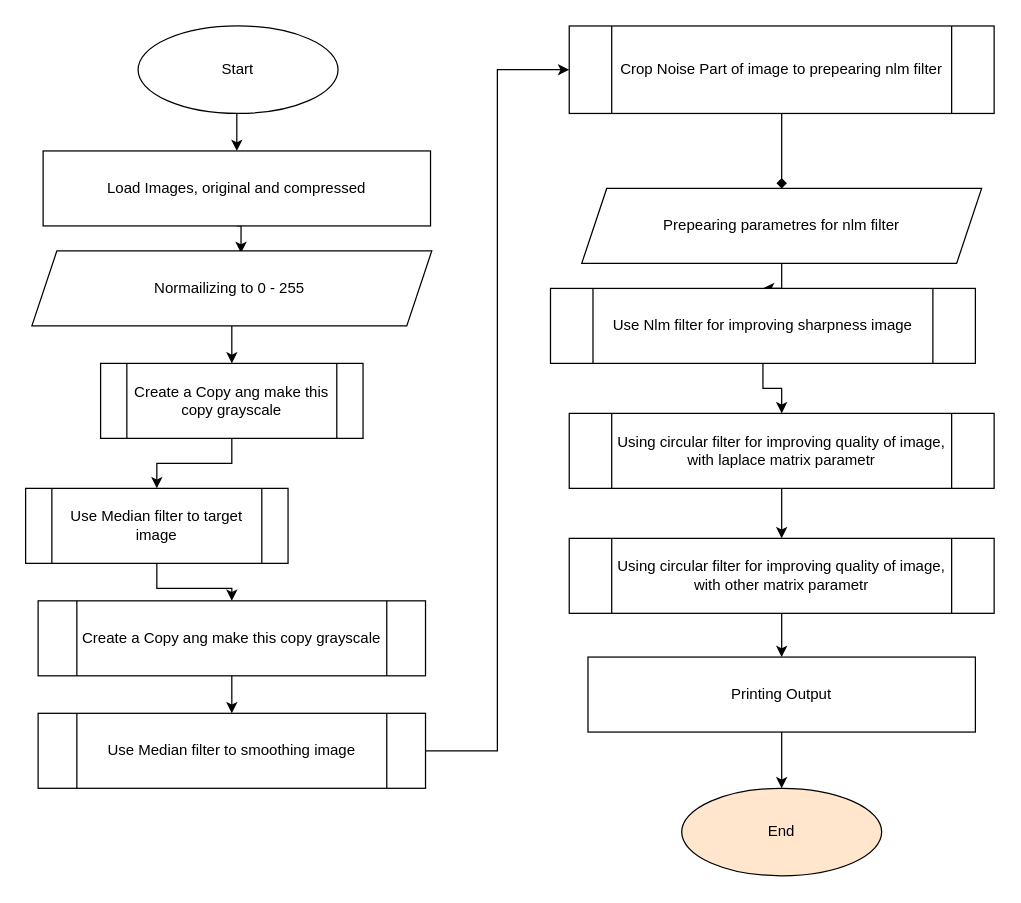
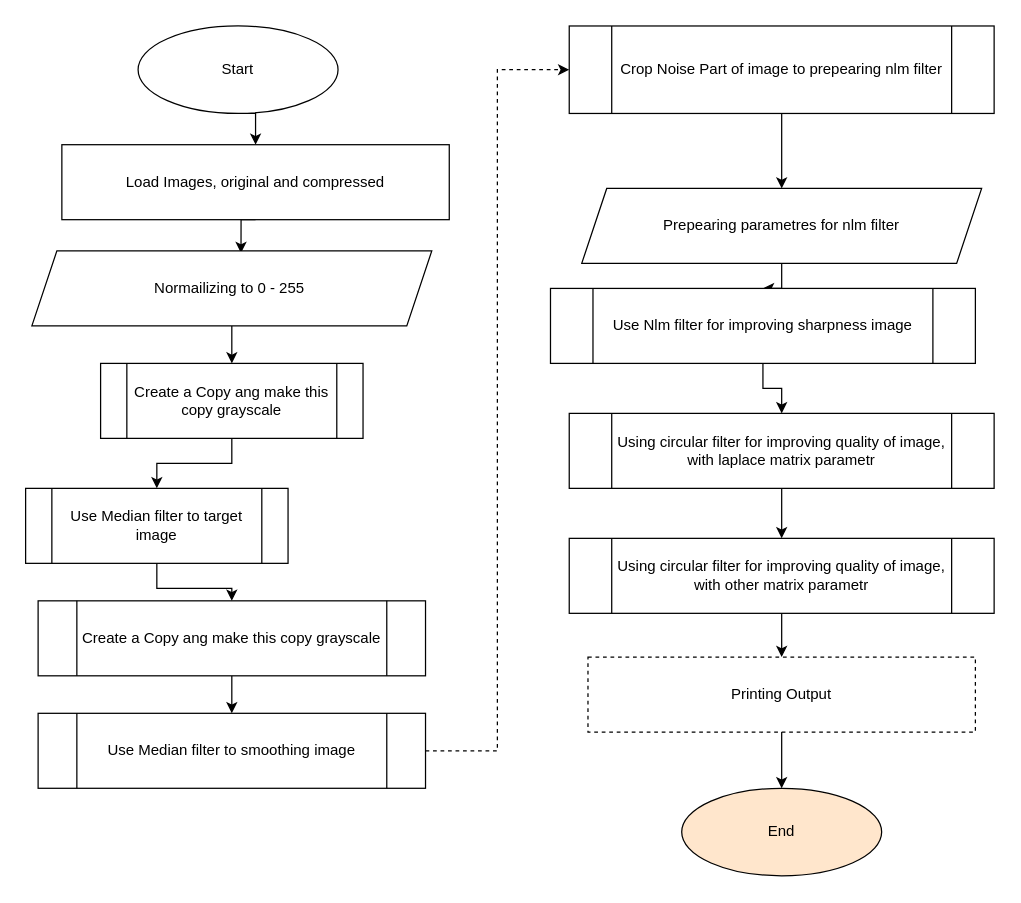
edge "Crop Noise Part of image to prepearing nlm filter" -> "Prepearing parametres for nlm filter": arrowhead diamond -> classic
node "Load Images, original and compressed": moved (237, 188) -> (256, 182)
edge "Use Median filter to smoothing image" -> "Crop Noise Part of image to prepearing nlm filter": style solid -> dashed
node "Printing Output": style solid -> dashed
